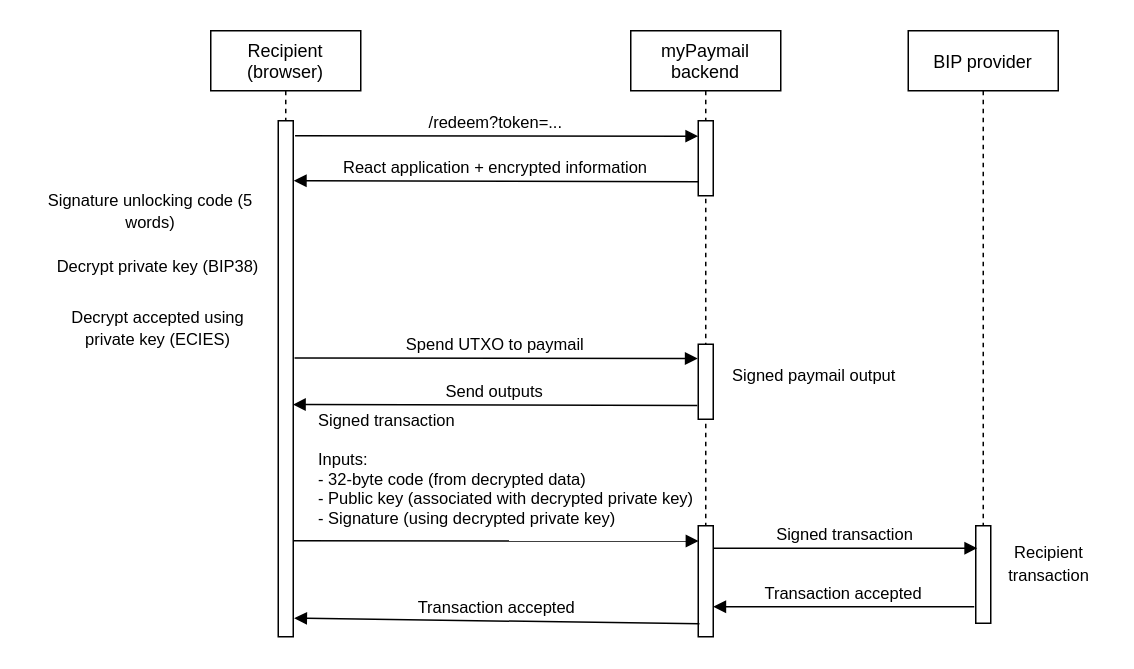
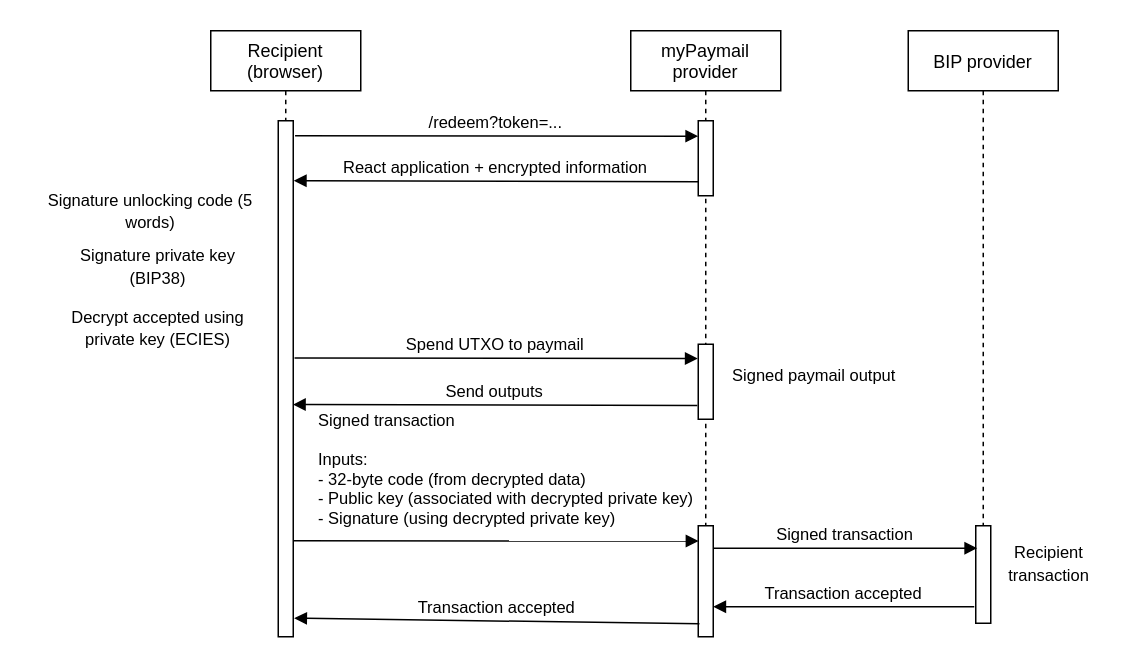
node "myPaymail backend": label "myPaymail backend" -> "myPaymail provider"
node "Decrypt private key (BIP38)": label "Decrypt private key (BIP38)" -> "Signature private key (BIP38)"
